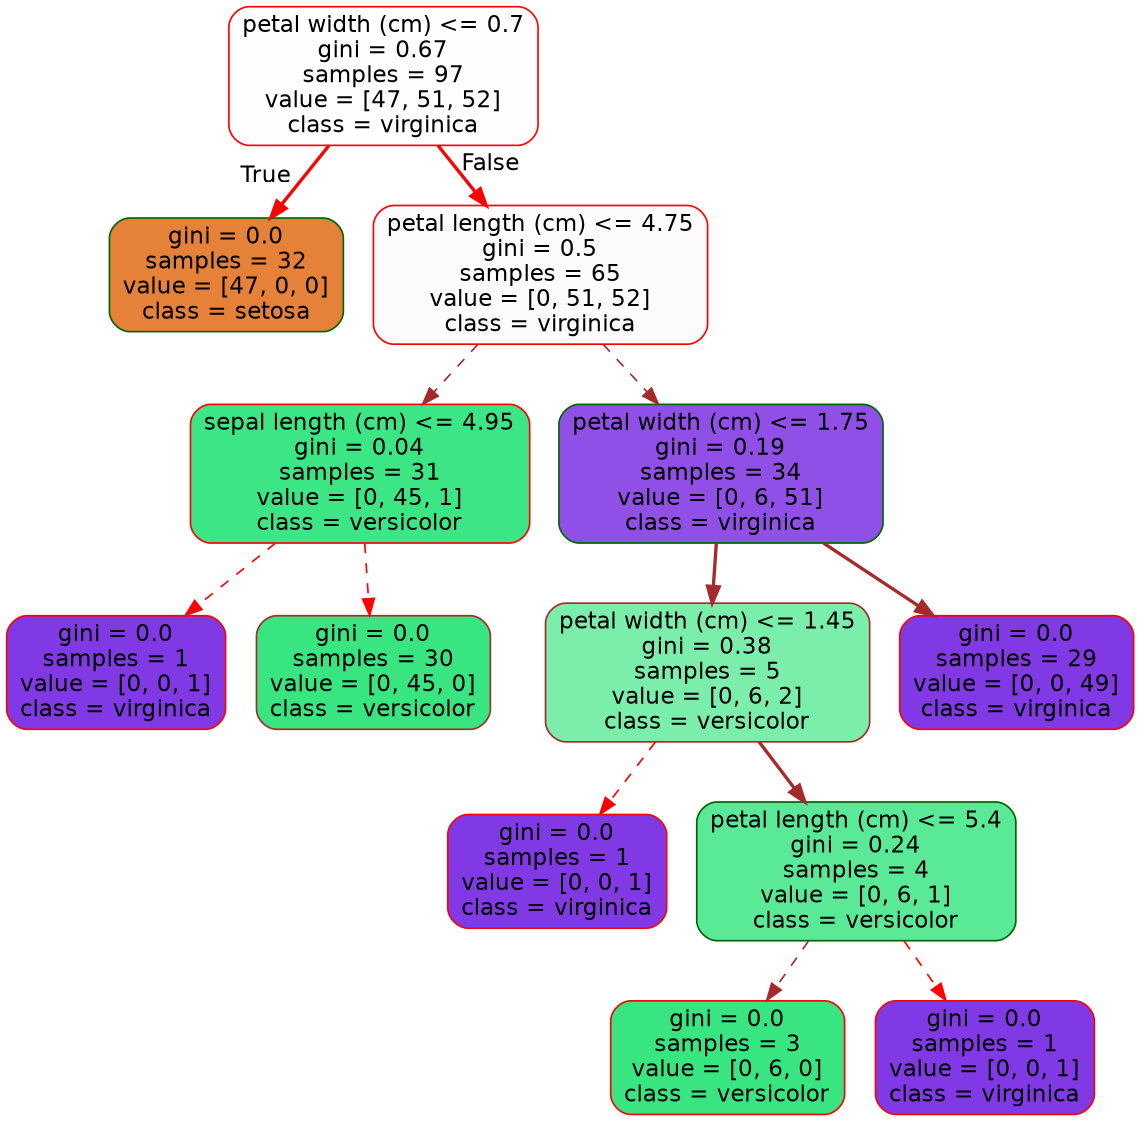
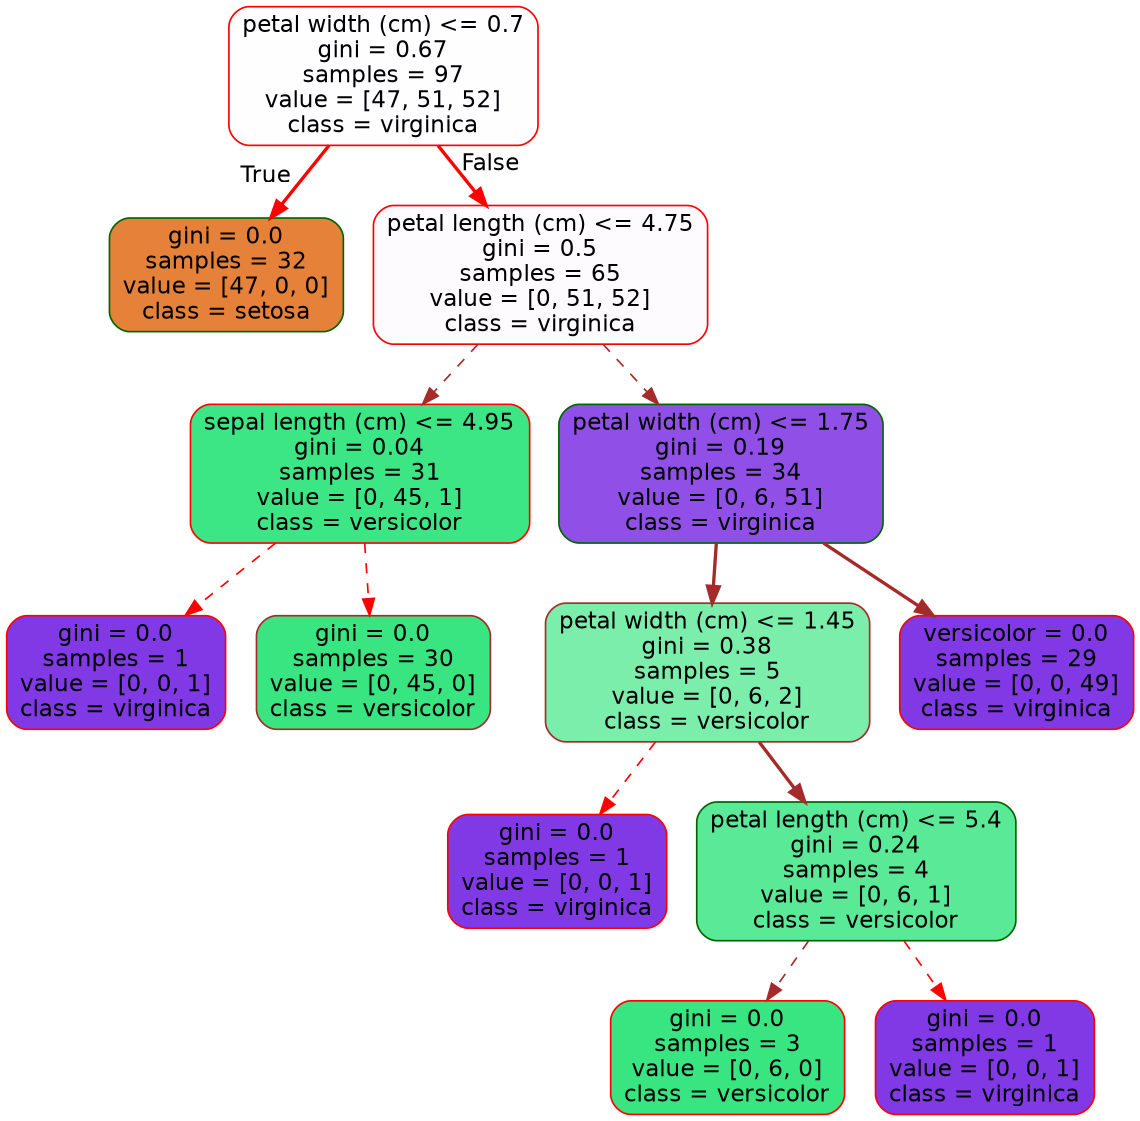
node "gini = 0.0 samples = 29 value = [0, 0, 49] class = virginica": label "gini = 0.0 samples = 29 value = [0, 0, 49] class = virginica" -> "versicolor = 0.0 samples = 29 value = [0, 0, 49] class = virginica"
